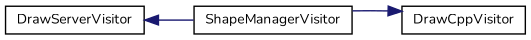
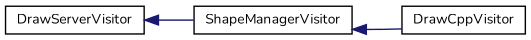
edge "ShapeManagerVisitor" -> "DrawCppVisitor": reversed
